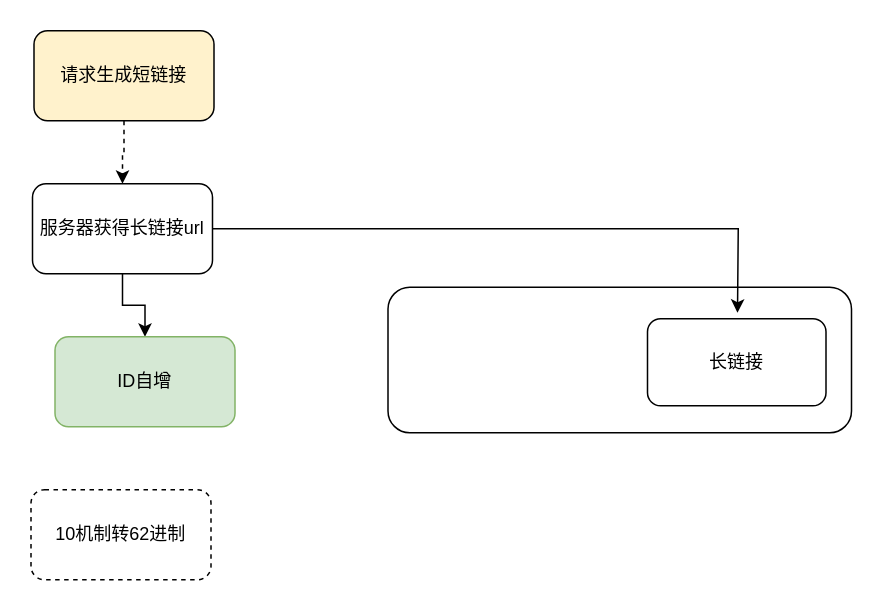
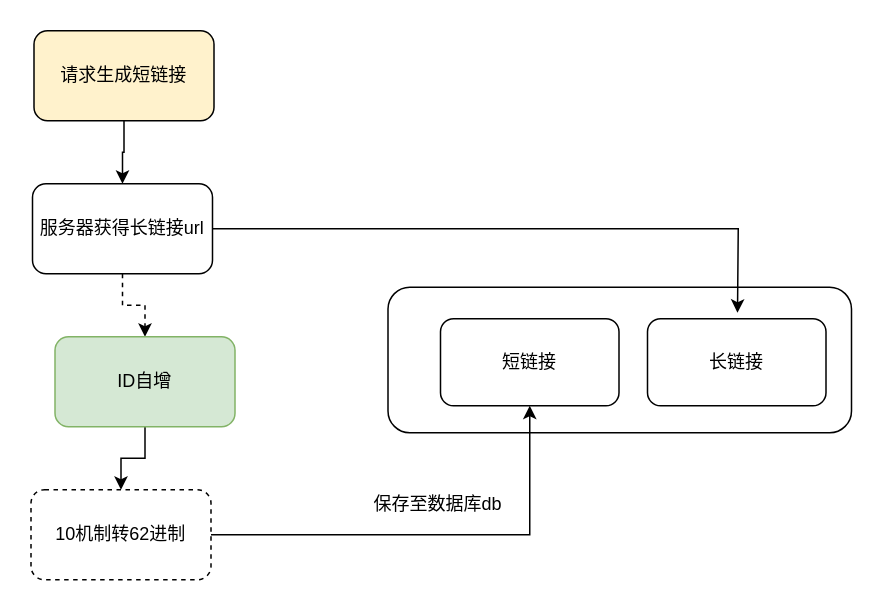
edge "请求生成短链接" -> "服务器获得长链接url": style dashed -> solid
edge "服务器获得长链接url" -> "ID自增": style solid -> dashed
node "短链接": added
edge "ID自增" -> "10机制转62进制": added
node "保存至数据库db": added
edge "10机制转62进制" -> "短链接": added
